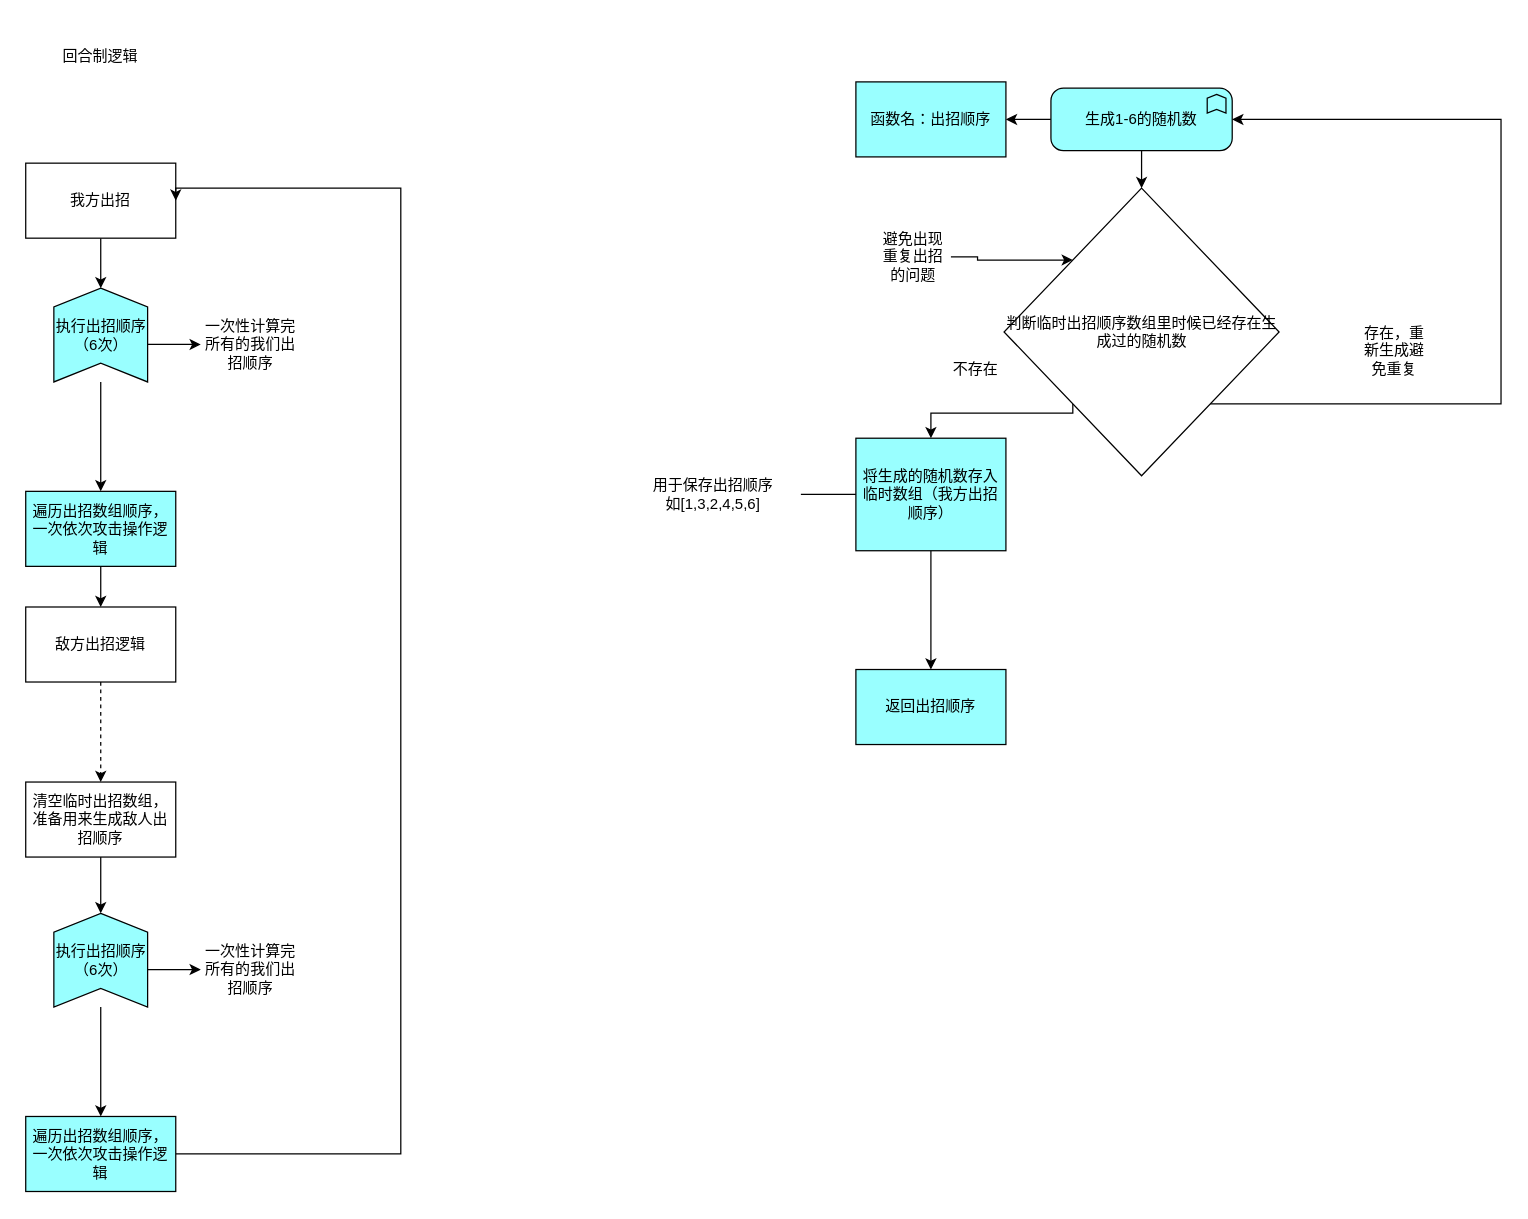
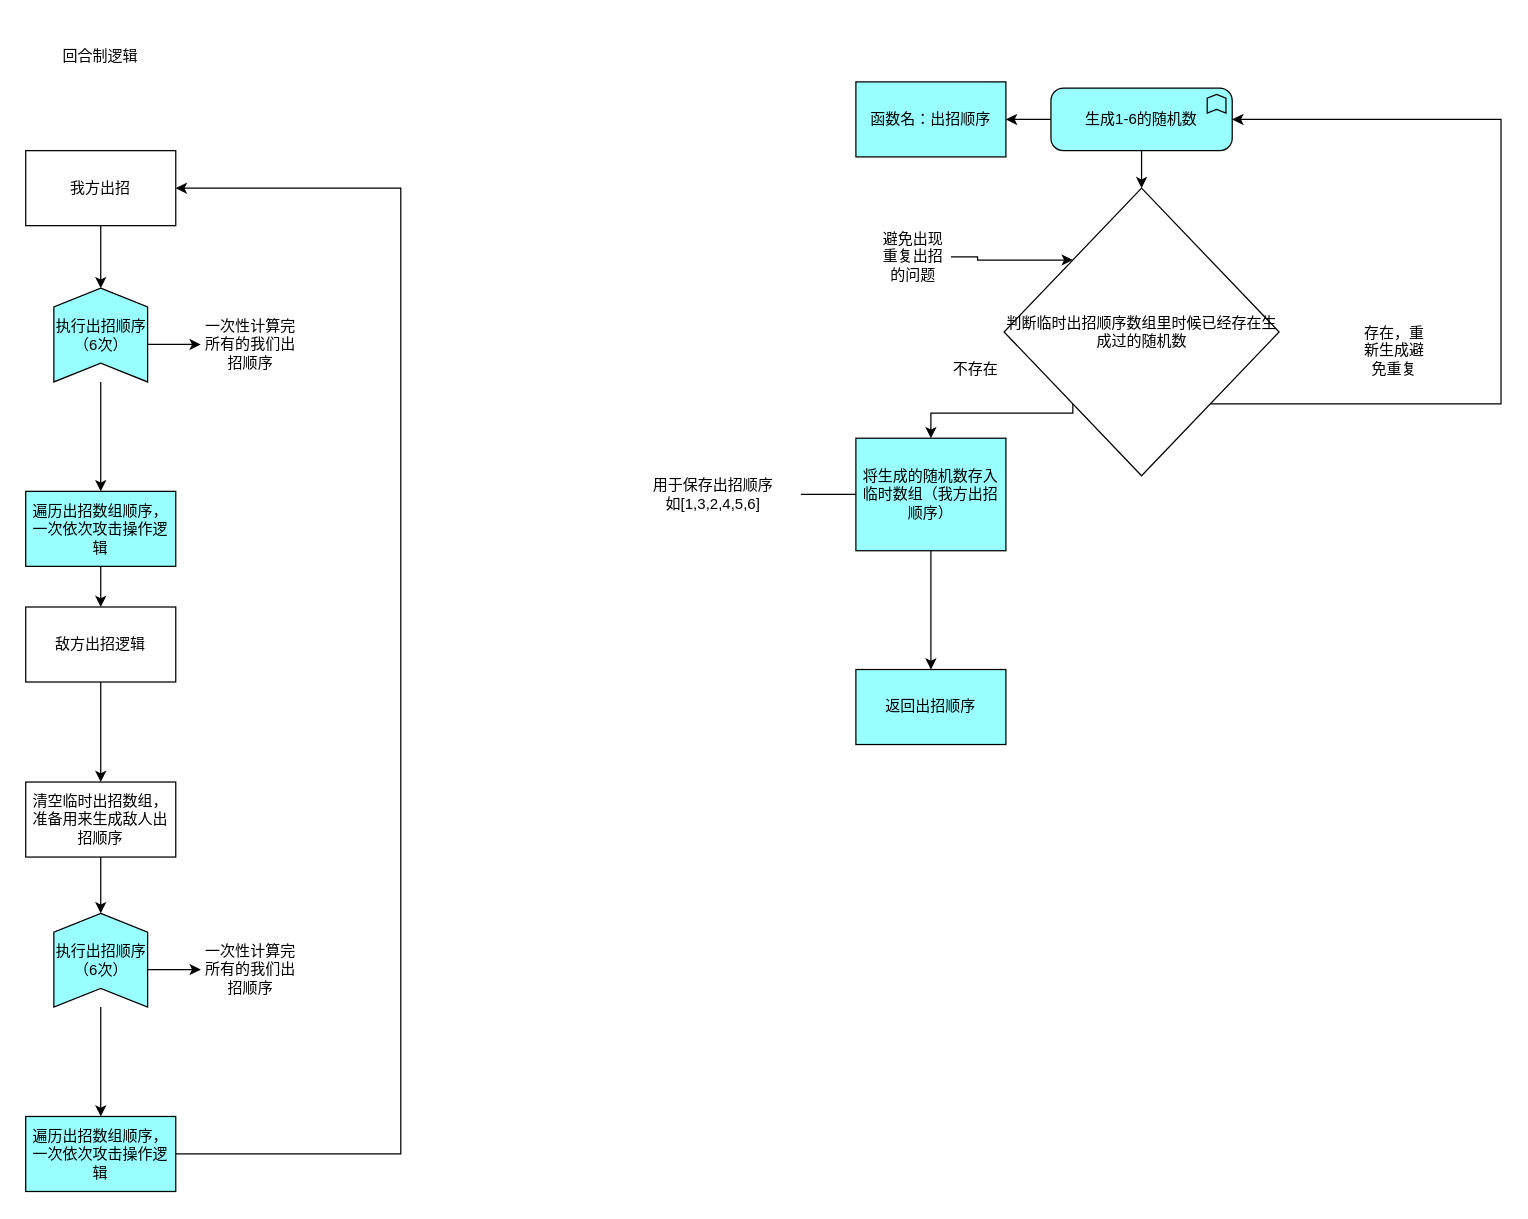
node "我方出招": moved (101, 201) -> (101, 188)
edge "敌方出招逻辑" -> "清空临时出招数组，准备用来生成敌人出招顺序": style dashed -> solid
